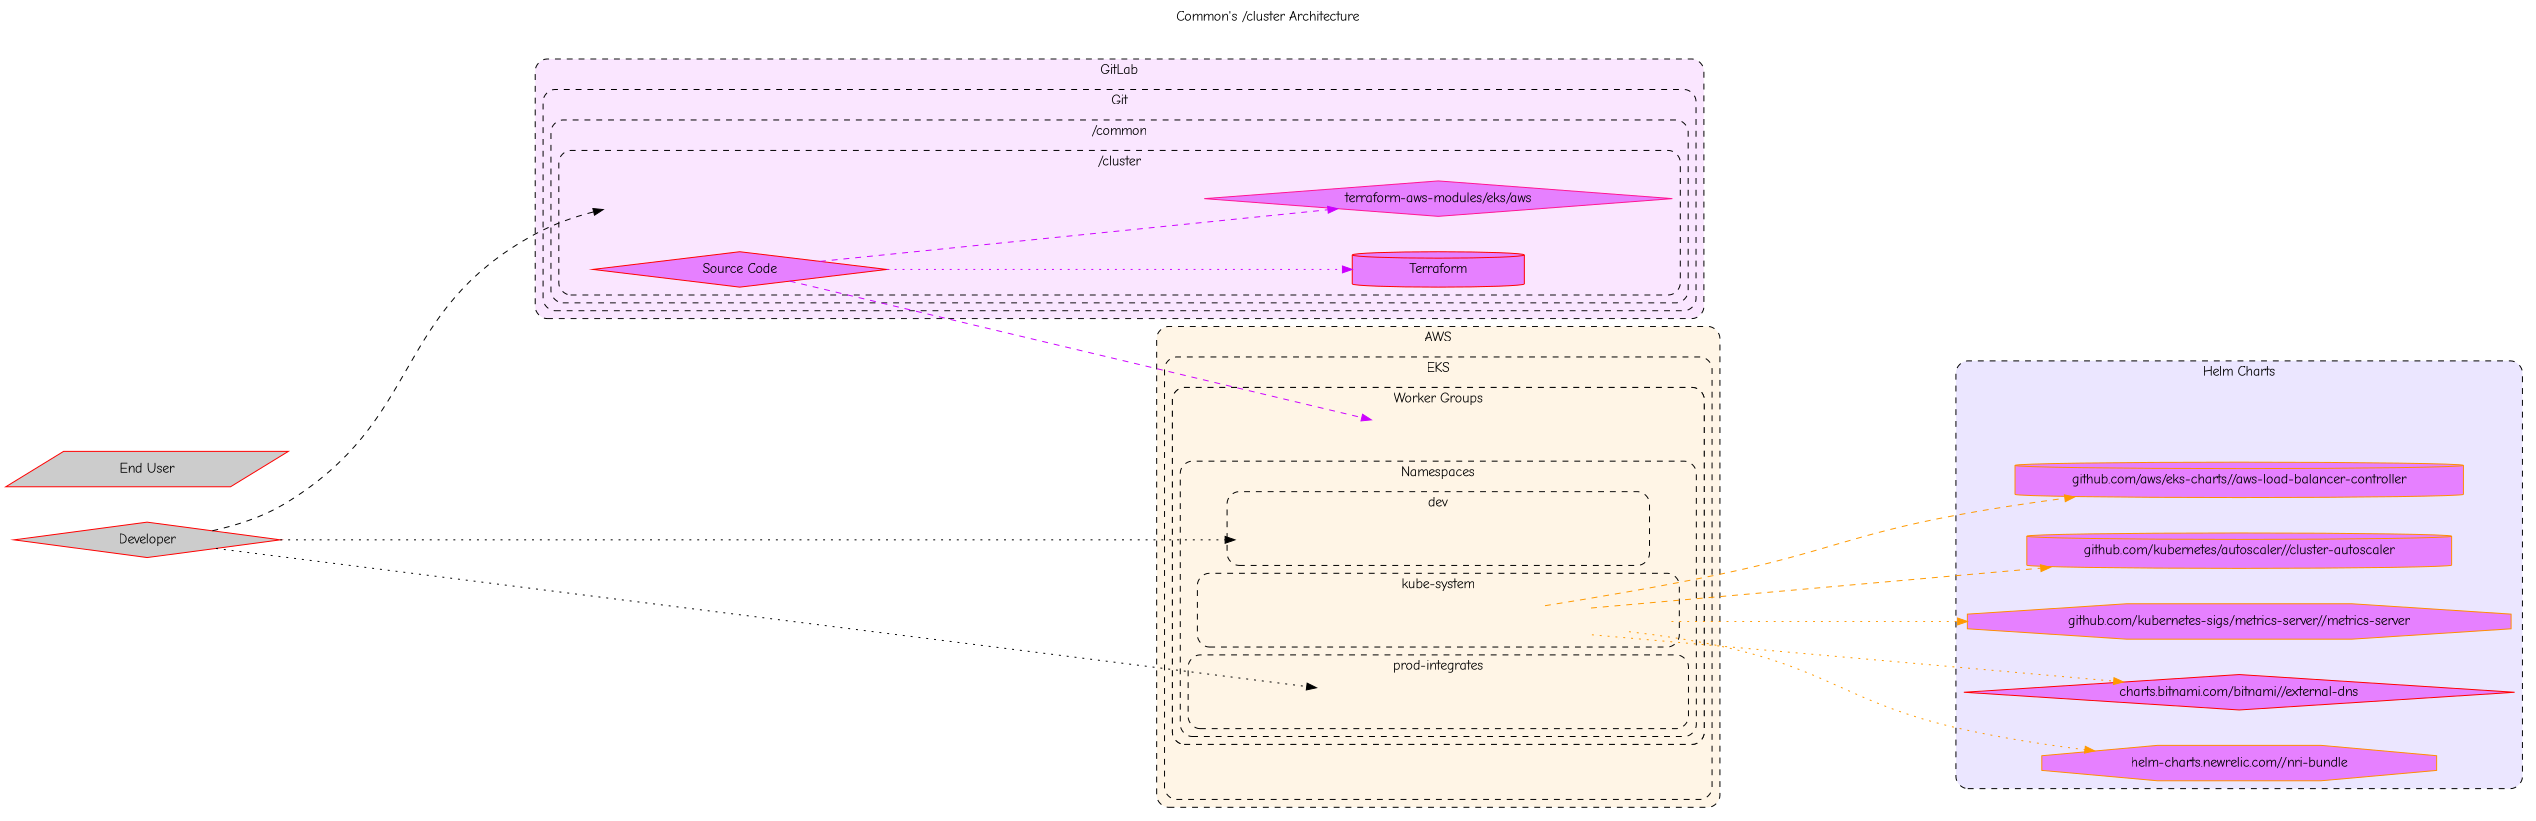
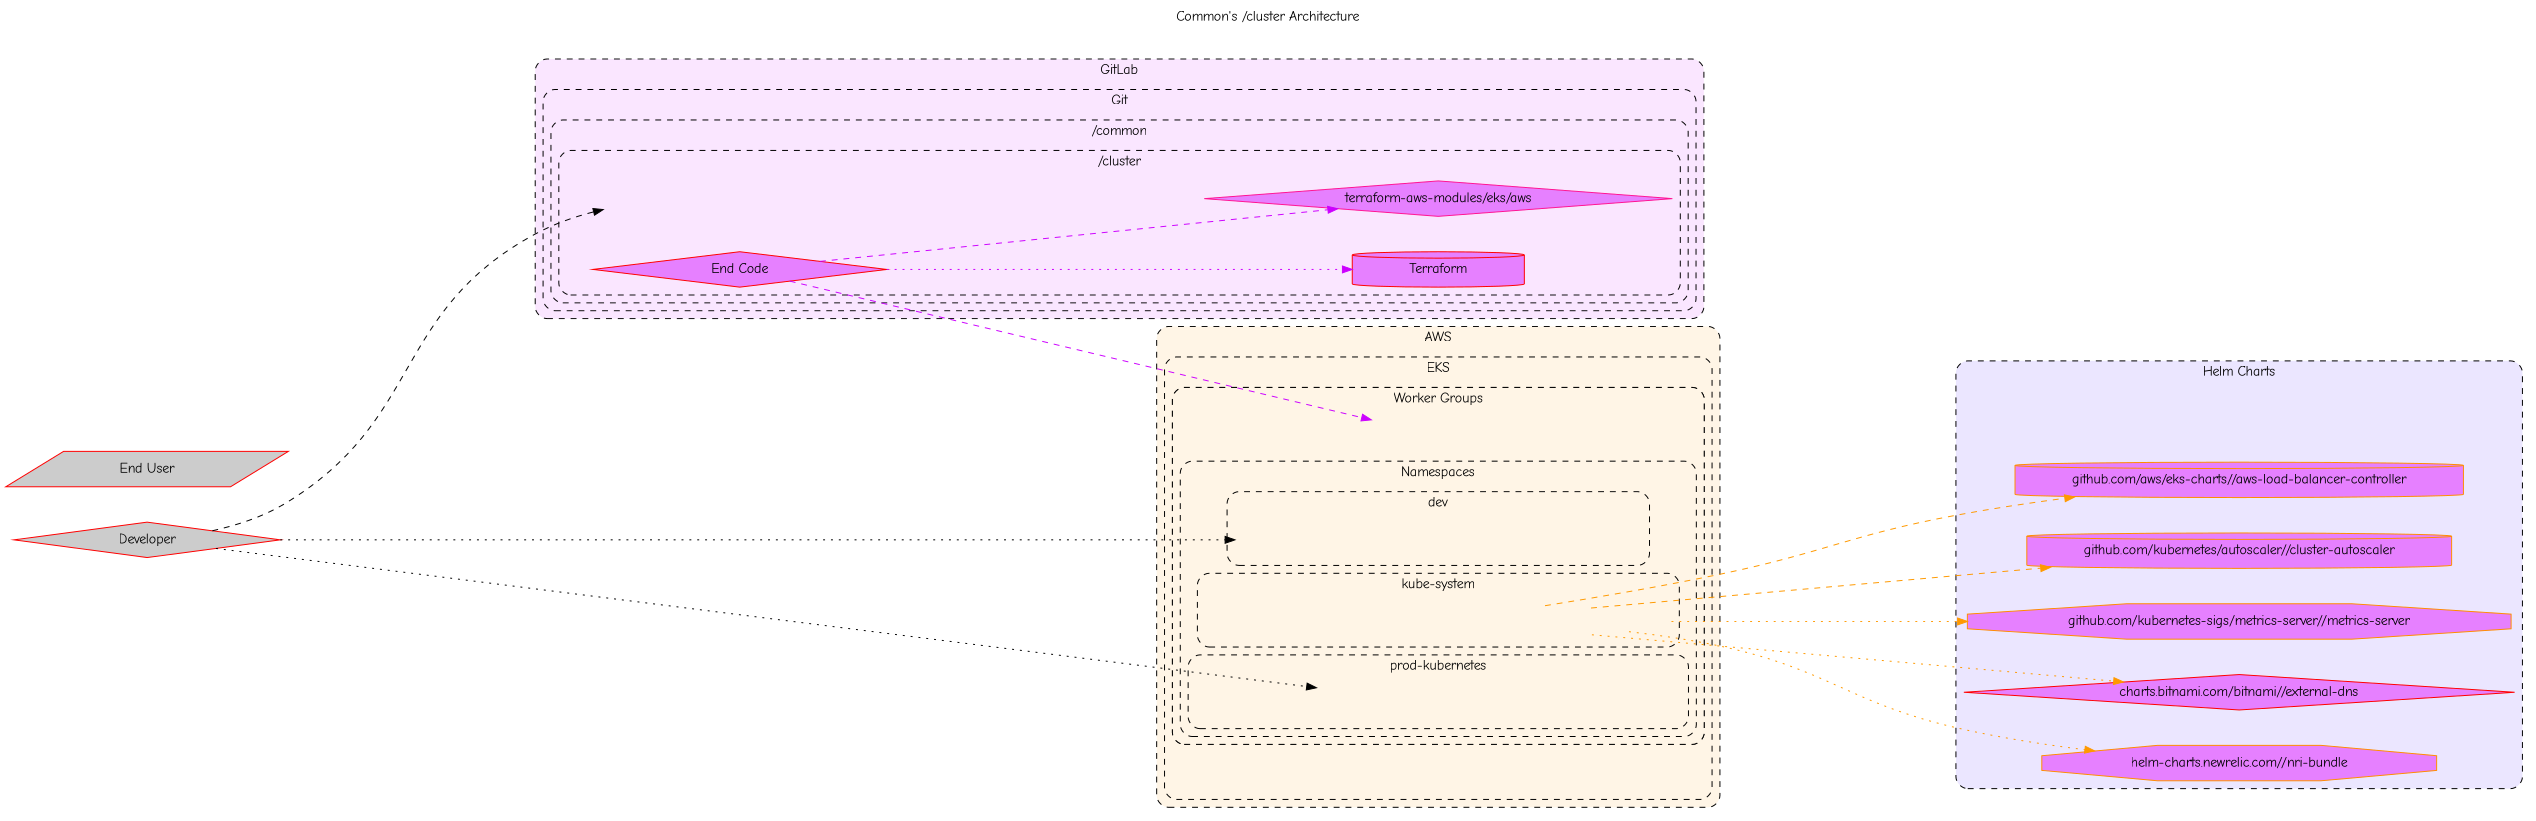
node "Source Code": label "Source Code" -> "End Code"
cluster "prod-integrates": label "prod-integrates" -> "prod-kubernetes"
